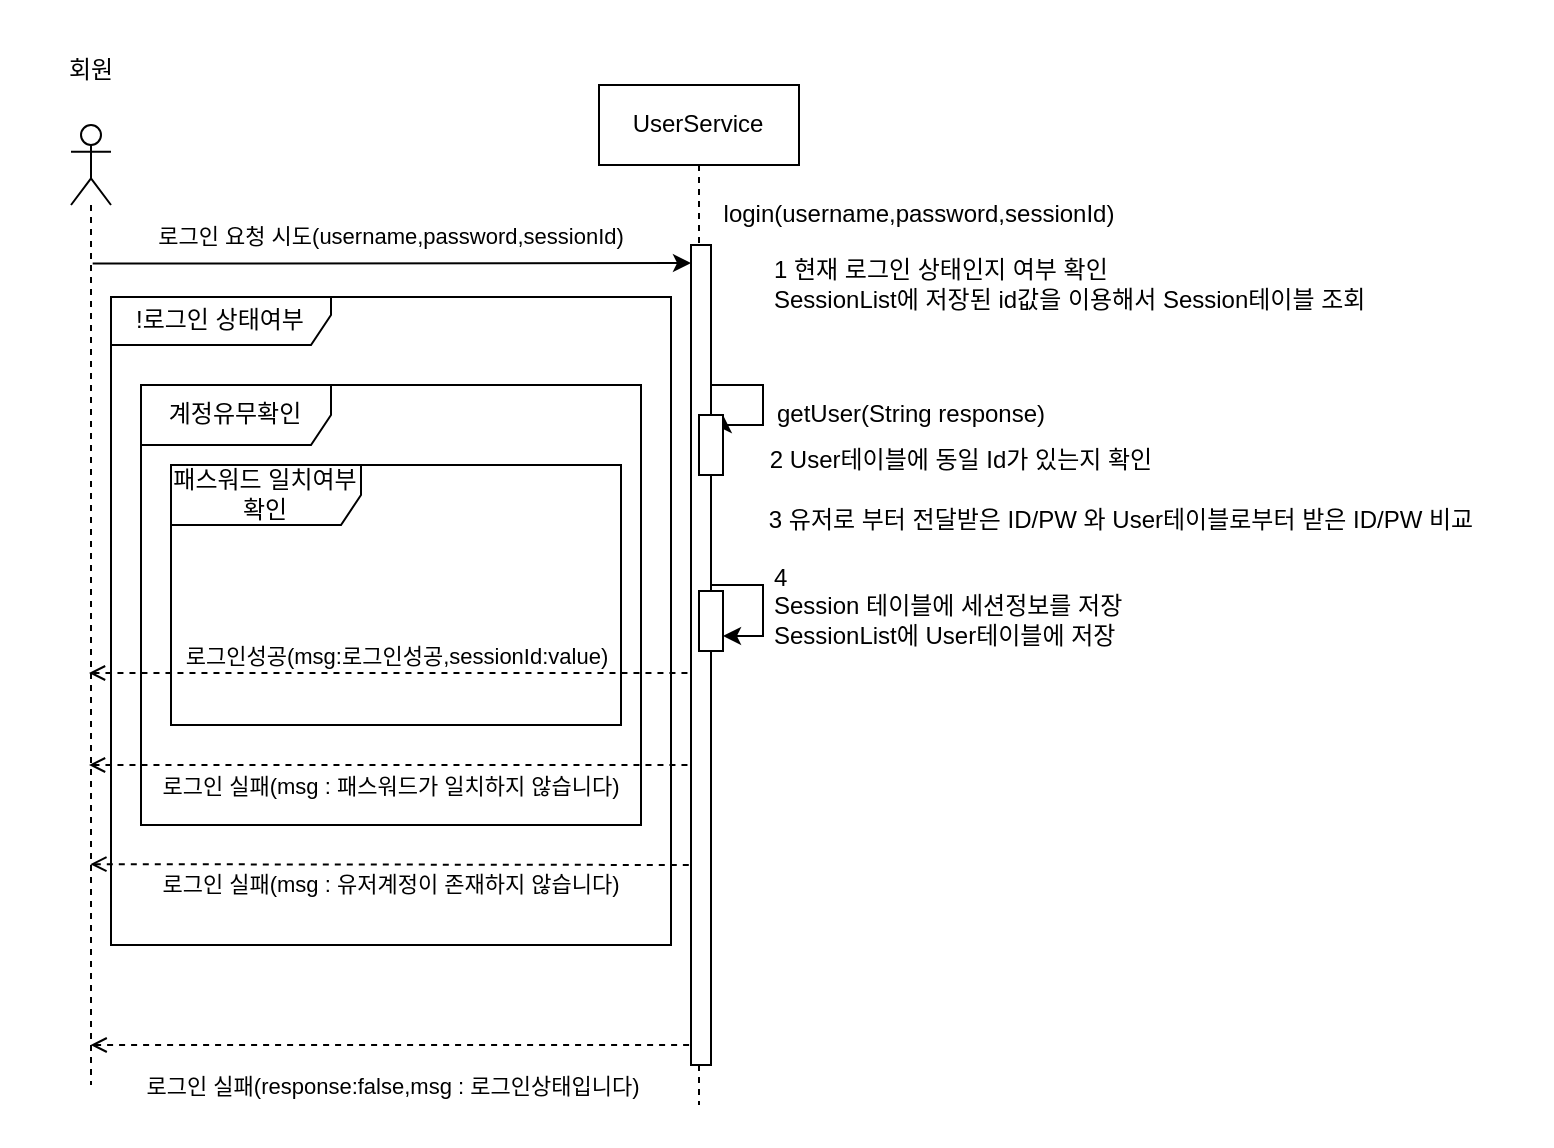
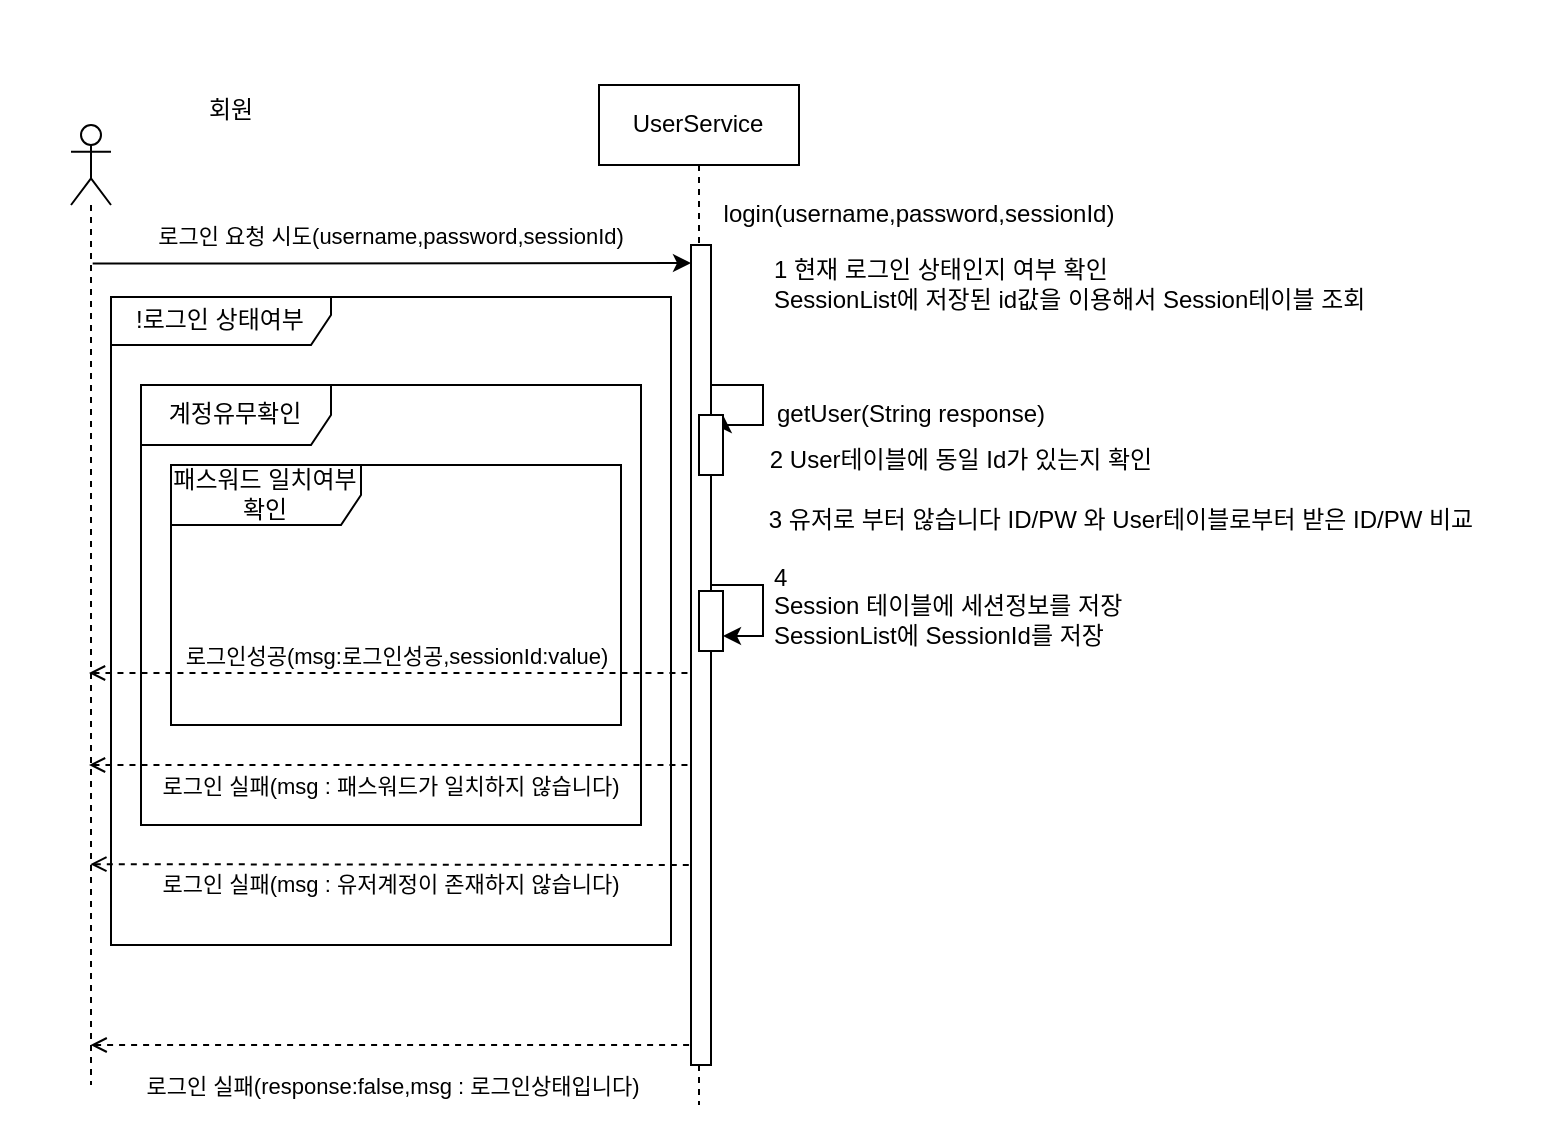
node "회원": moved (91, 71) -> (231, 111)
node "3 유저로 부터 전달받은 ID/PW 와 User테이블로부터 받은 ID/PW 비교": label "3 유저로 부터 전달받은 ID/PW 와 User테이블로부터 받은 ID/PW 비교" -> "3 유저로 부터 않습니다 ID/PW 와 User테이블로부터 받은 ID/PW 비교"
node "4 Session 테이블에 세션정보를 저장 SessionList에 User테이블에 저장": label "4 Session 테이블에 세션정보를 저장 SessionList에 User테이블에 저장" -> "4 Session 테이블에 세션정보를 저장 SessionList에 SessionId를 저장"
